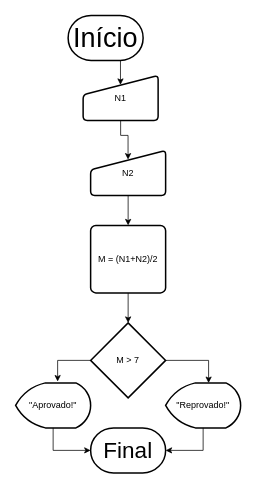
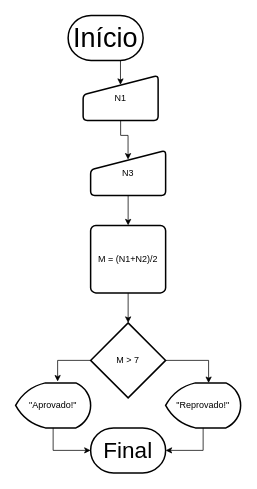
node "N2": label "N2" -> "N3"
